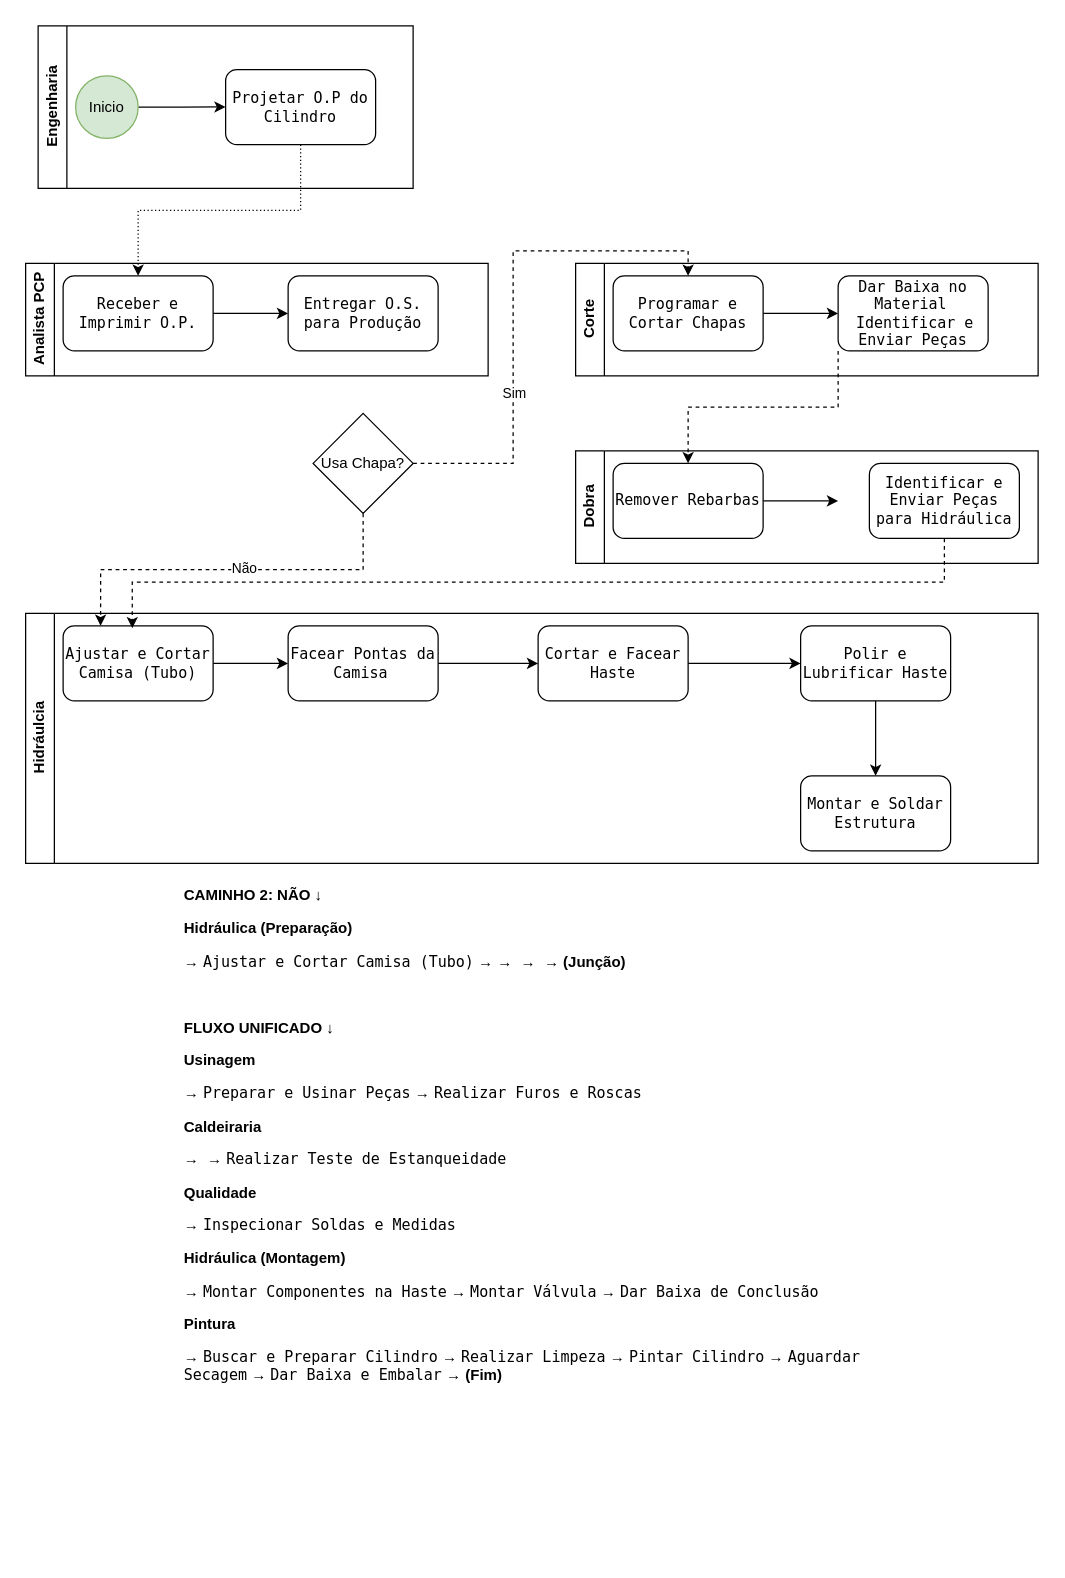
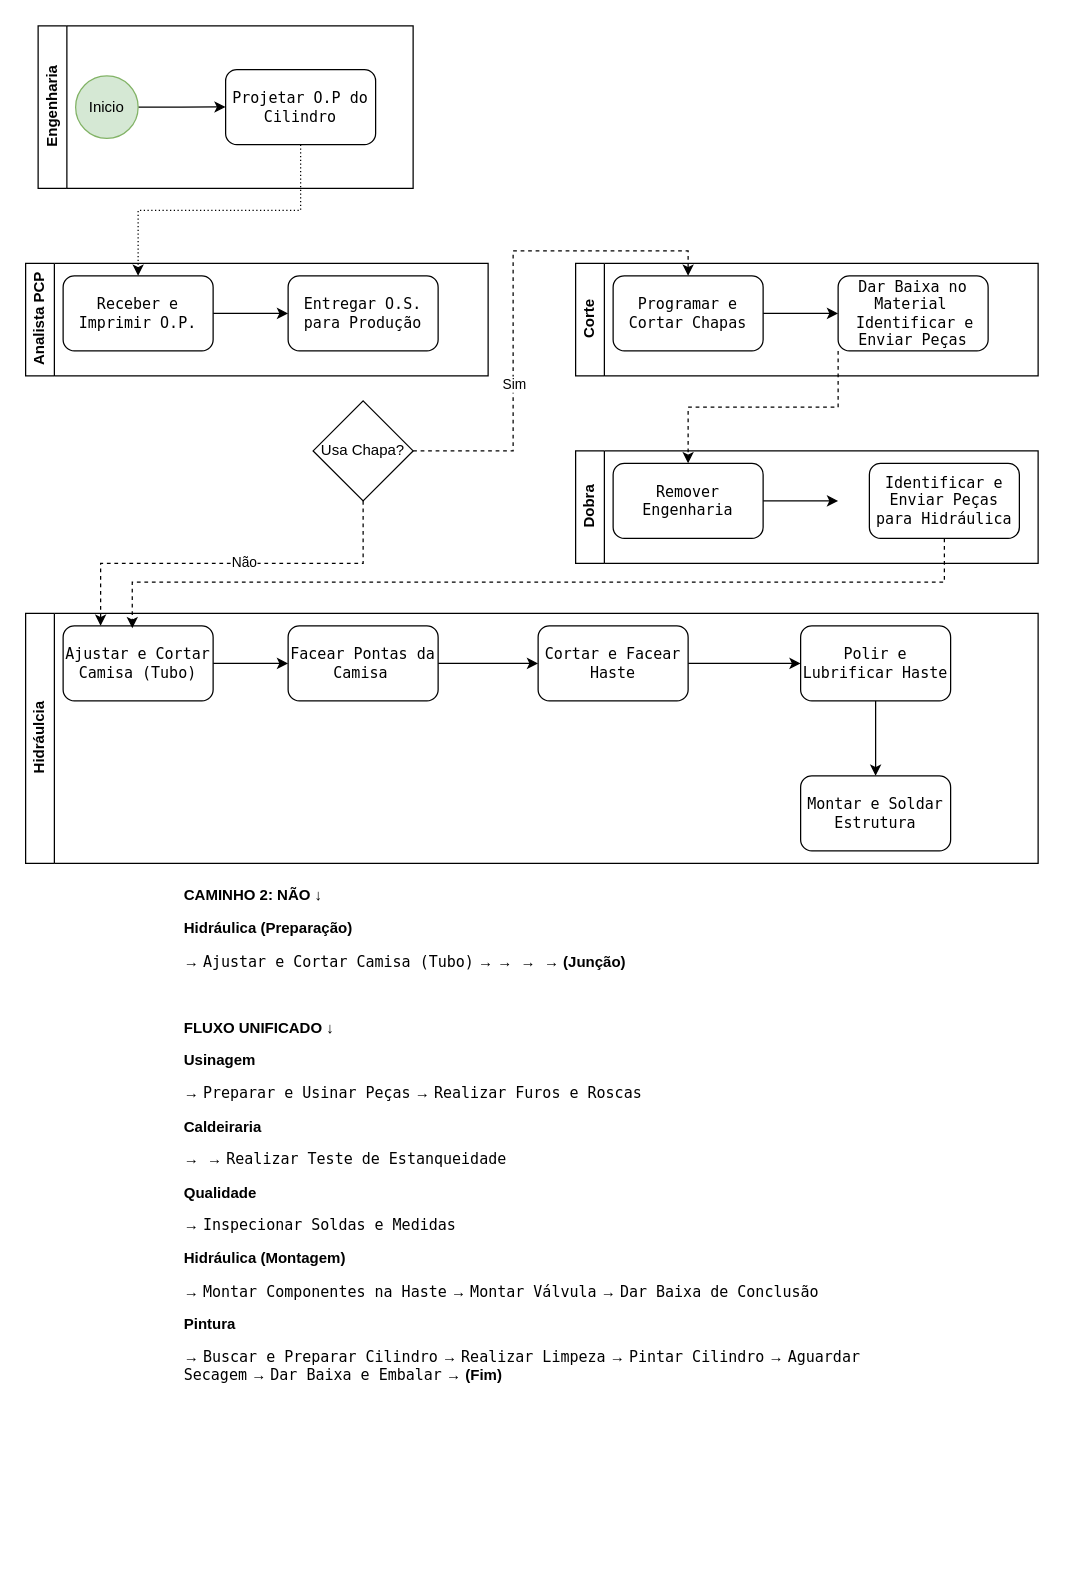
node "Usa Chapa?": moved (363, 463) -> (363, 451)
node "Remover Rebarbas": label "Remover Rebarbas" -> "Remover Engenharia"
